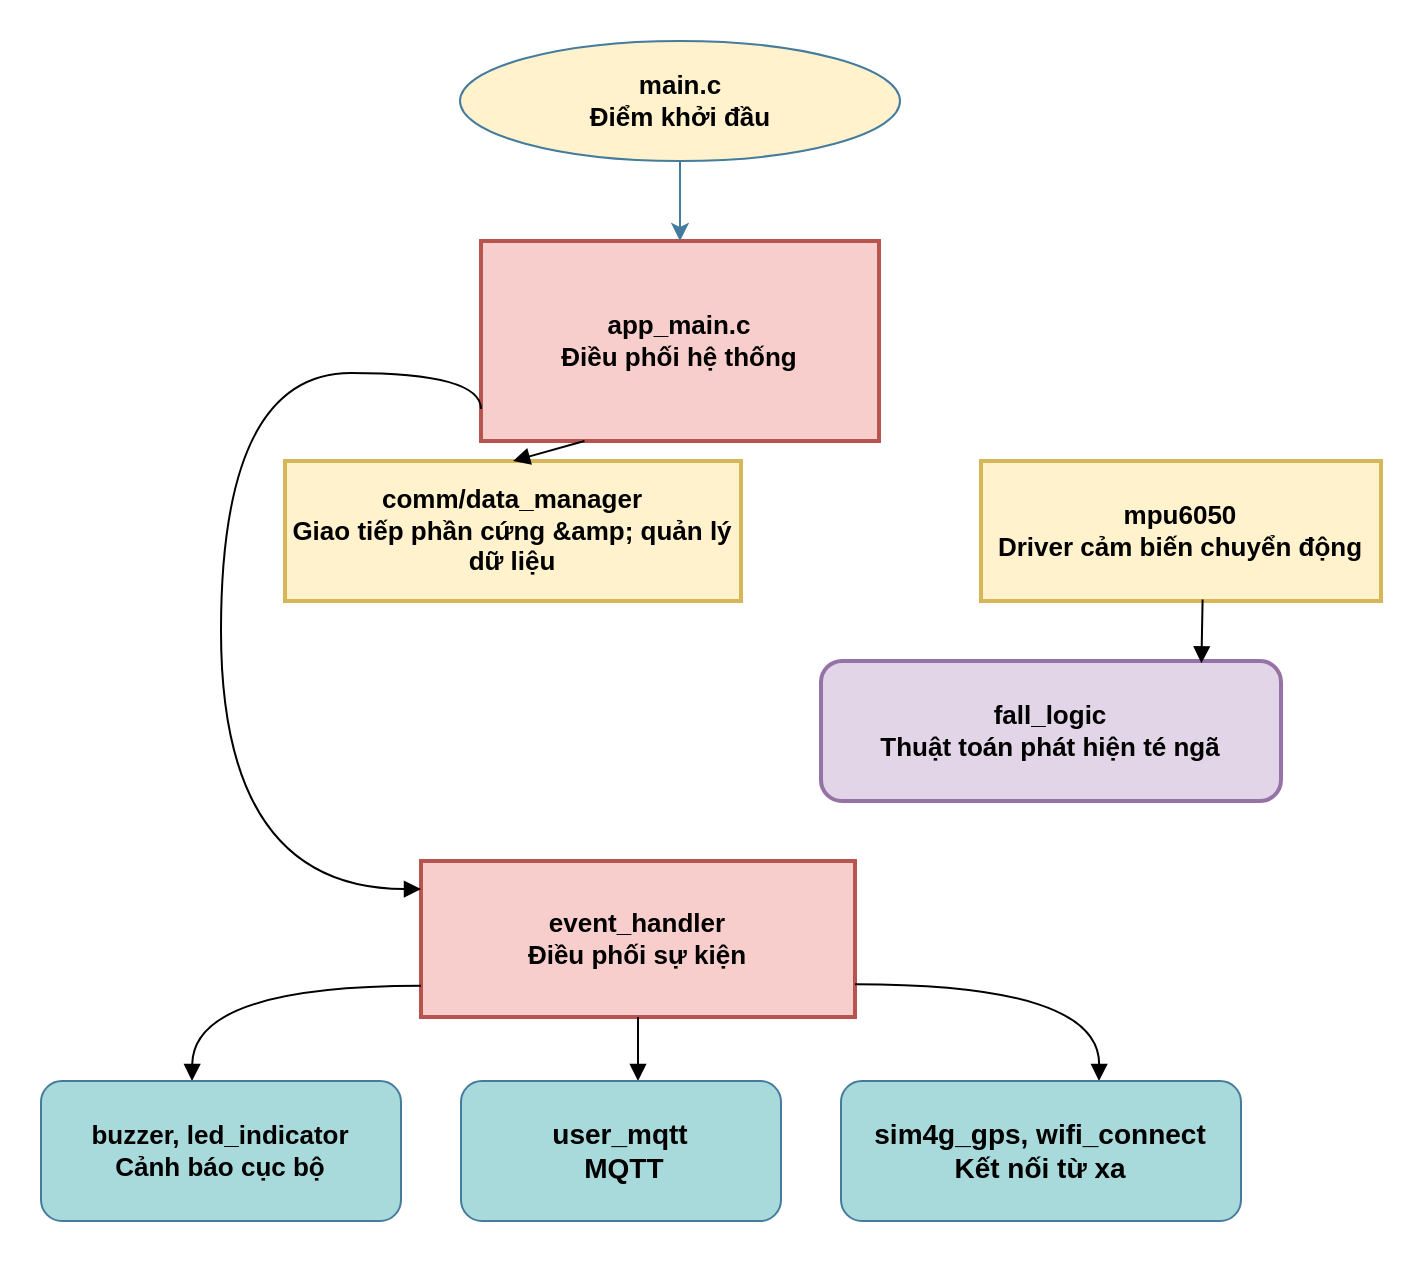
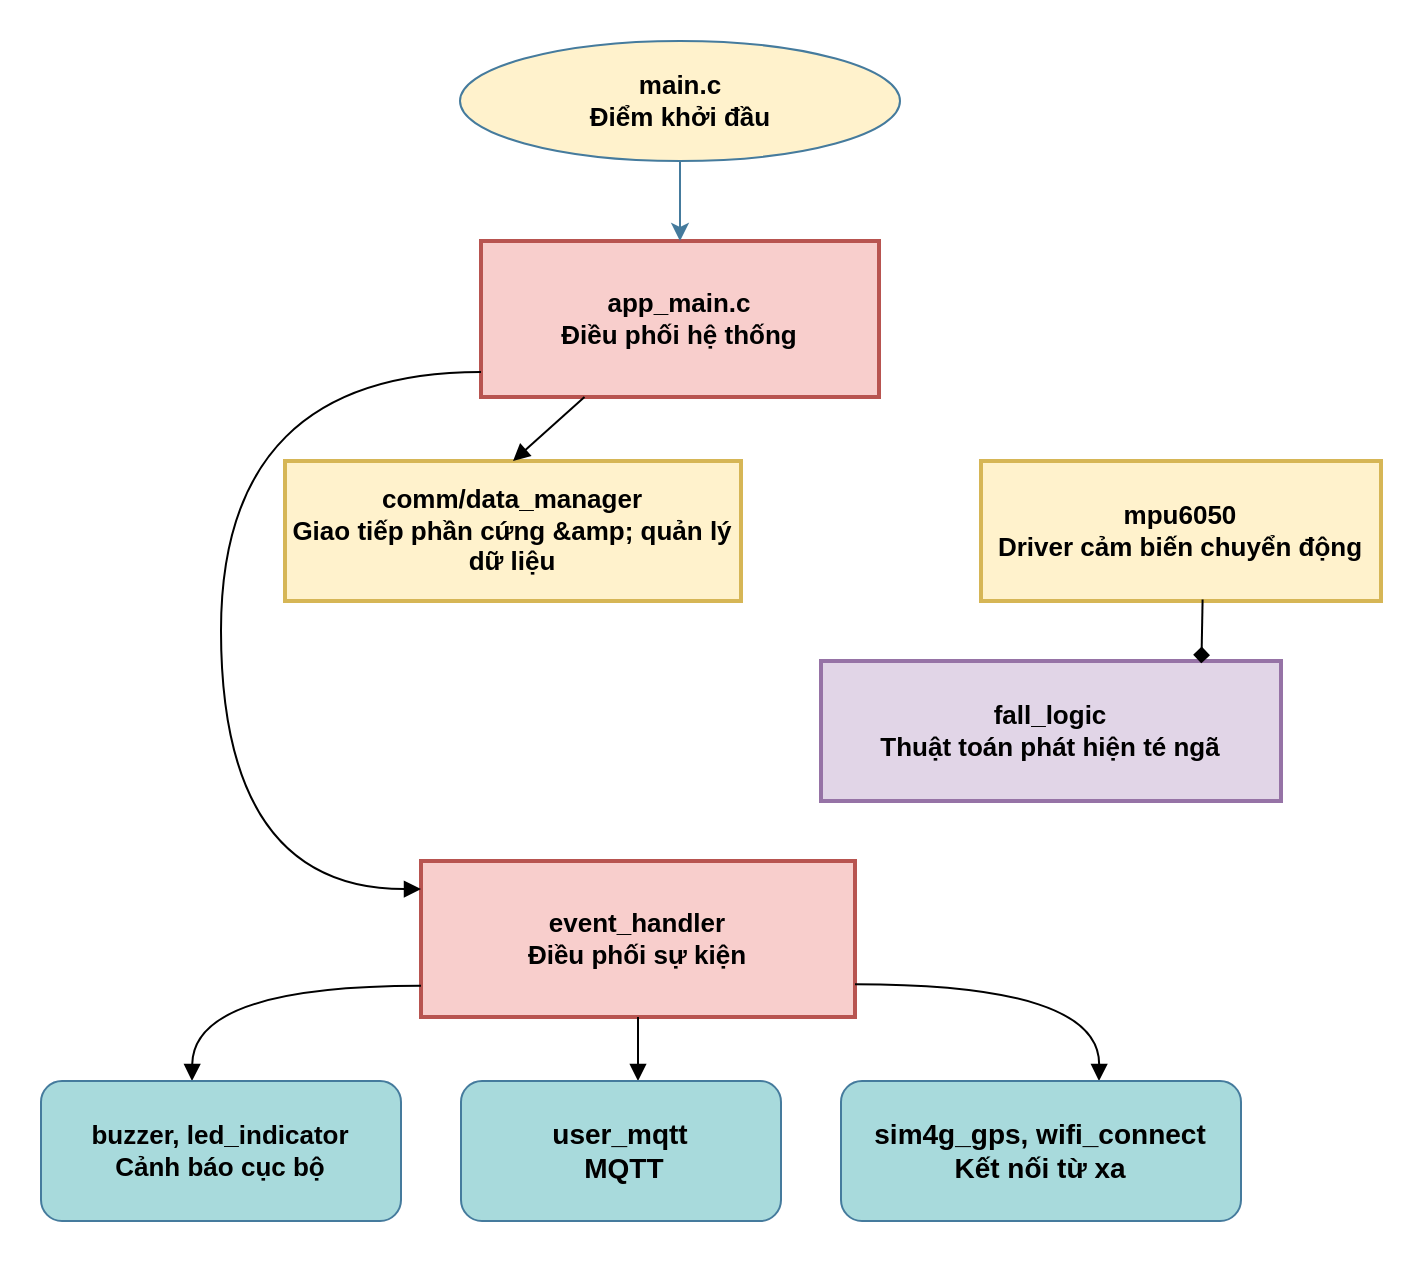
node "app_main.c Điều phối hệ thống": size 398x200 -> 398x156
edge "mpu6050 Driver cảm biến chuyển động" -> "fall_logic Thuật toán phát hiện té ngã": arrowhead block -> diamond
node "fall_logic Thuật toán phát hiện té ngã": shape rounded rectangle -> rectangle
